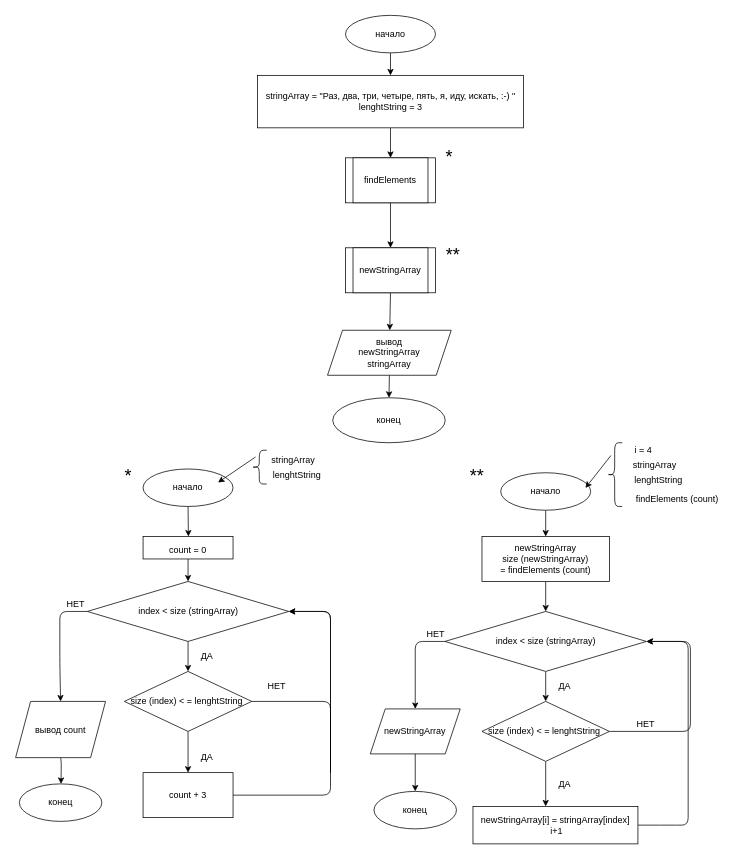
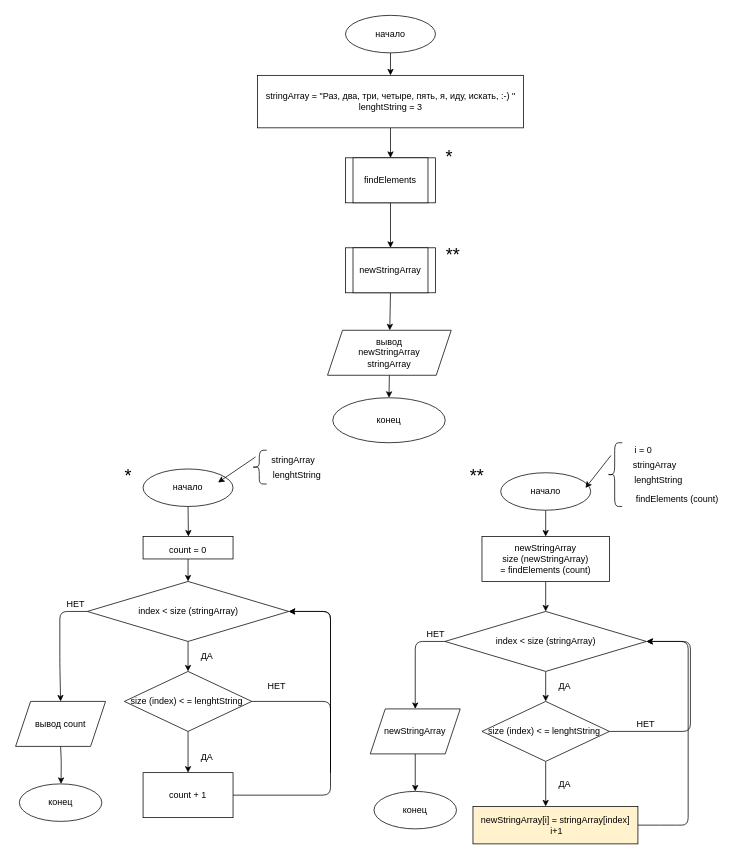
node "i = 4": label "i = 4" -> "i = 0"
node "вывод count": size 90x56 -> 90x45
node "count + 3": label "count + 3" -> "count + 1"
node "newStringArray[i] = stringArray[index] i+1": fillcolor #ffffff -> #fff2cc
